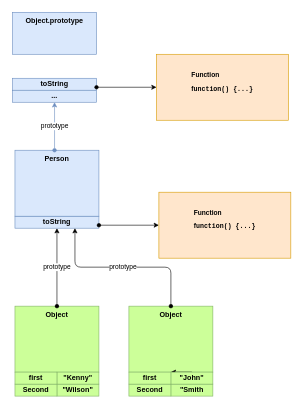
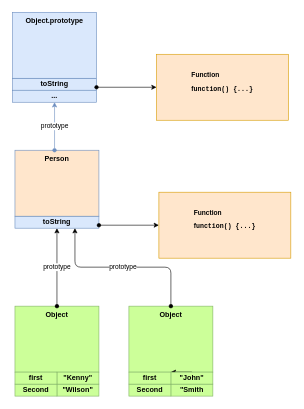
node "Object.prototype": size 84x42 -> 84x66
node "Person": fillcolor #dae8fc -> #ffe6cc
